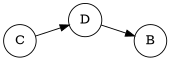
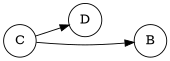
edge "D" -> "B": now "C" -> "B"
